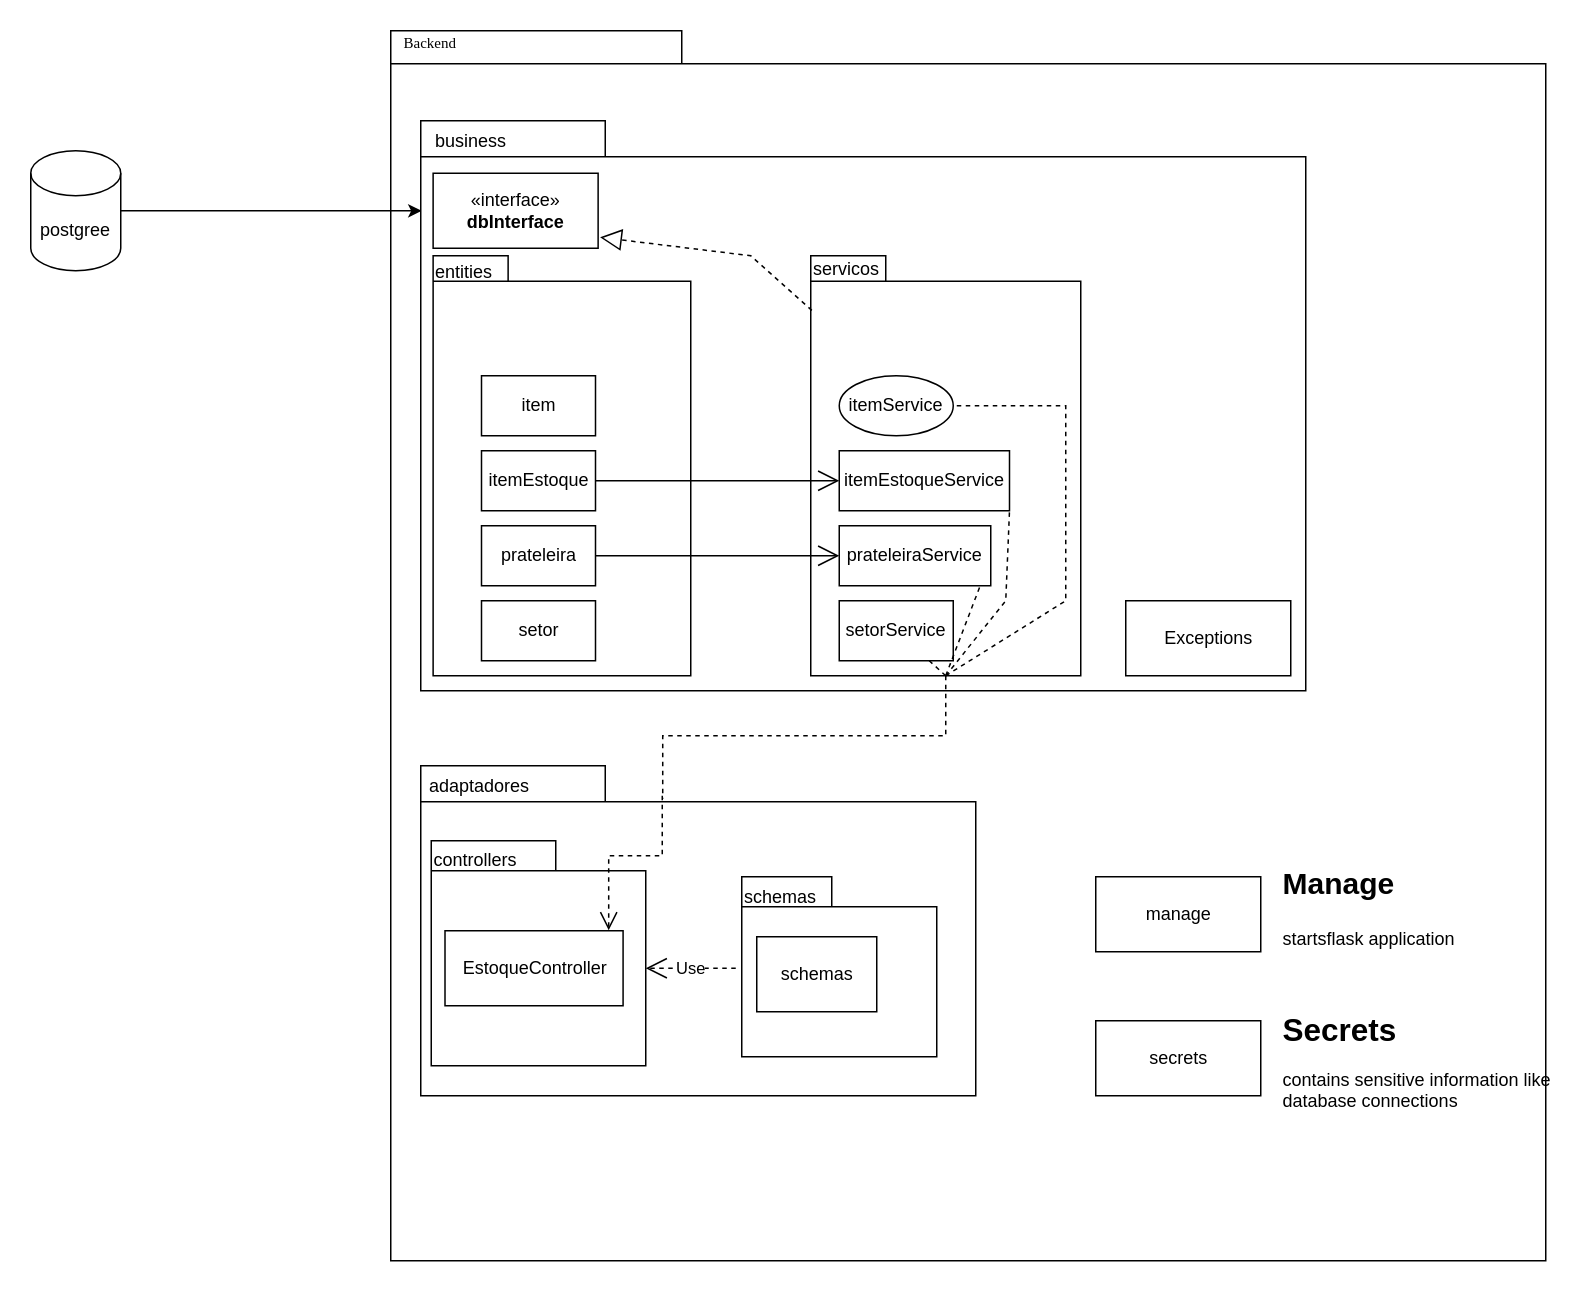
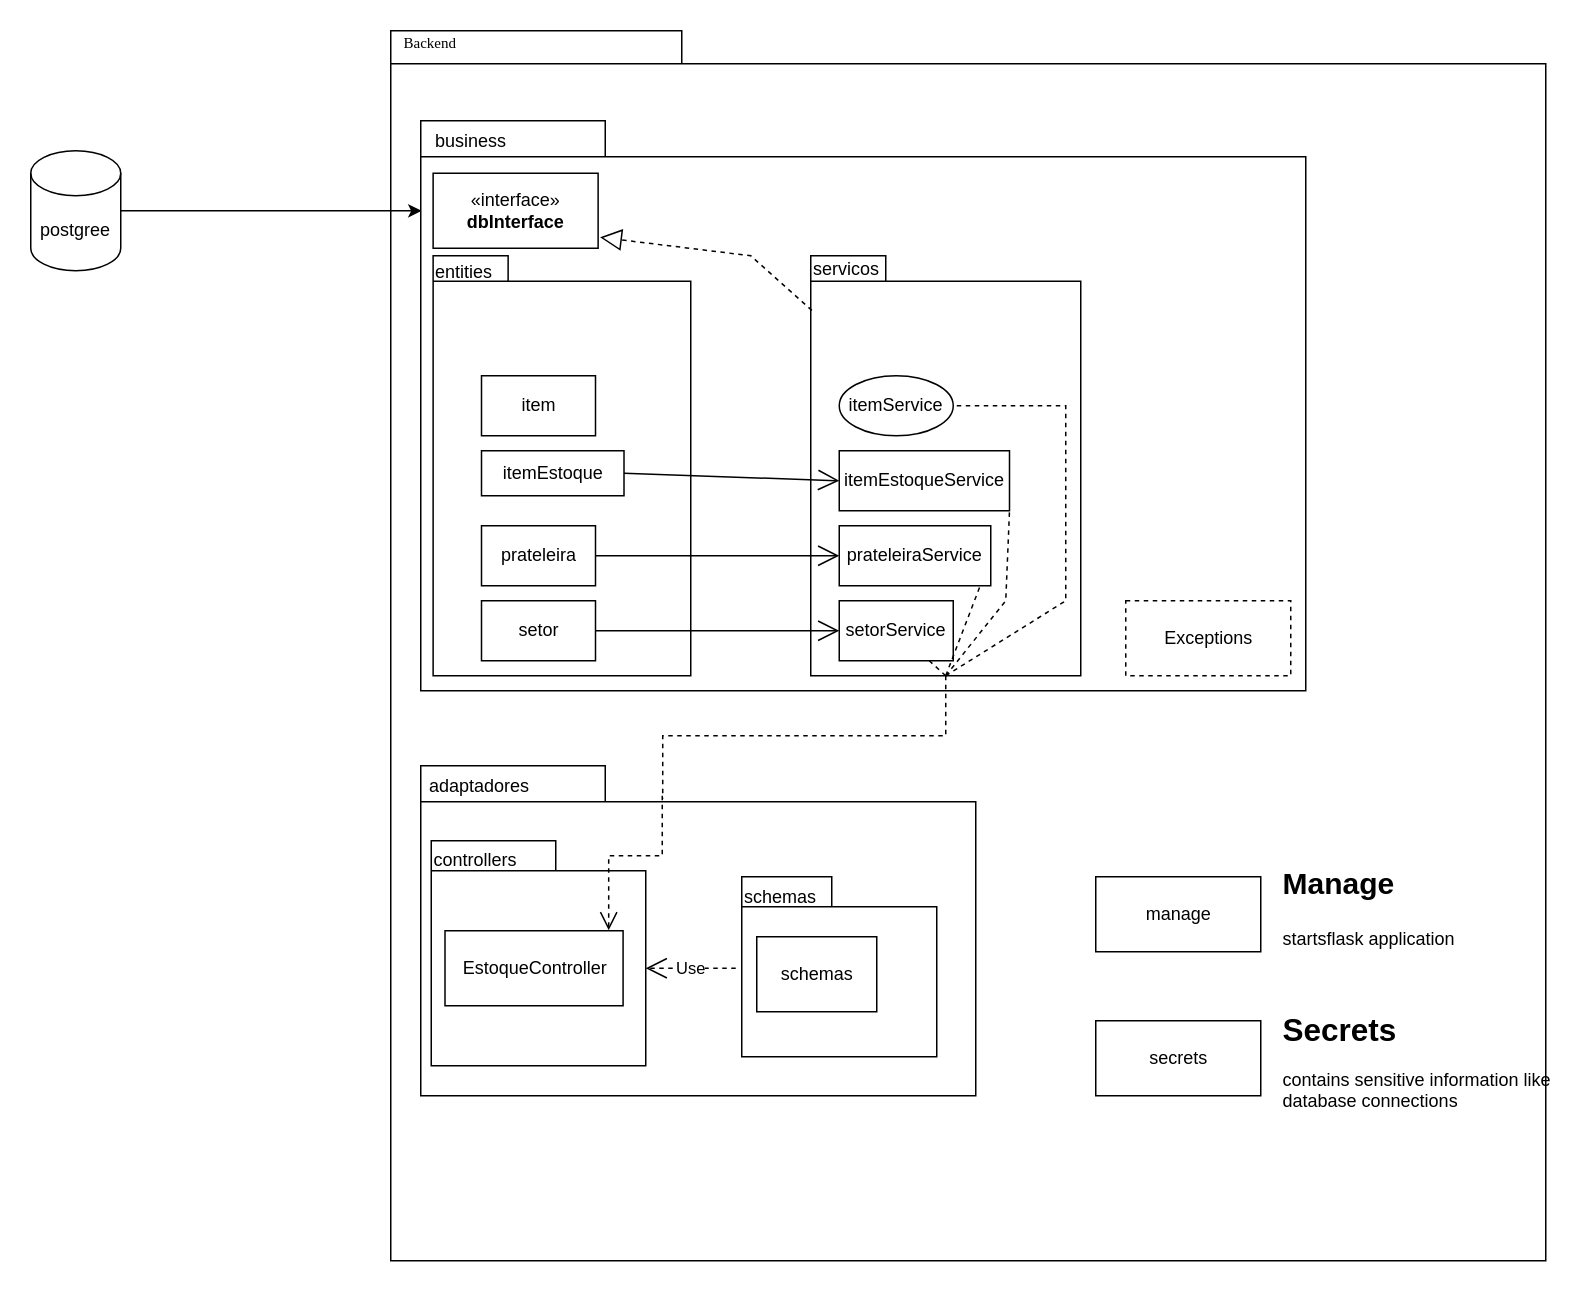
node "itemEstoque": size 114x60 -> 143x45
edge "setor" -> "setorService": added
node "Exceptions": style solid -> dashed
